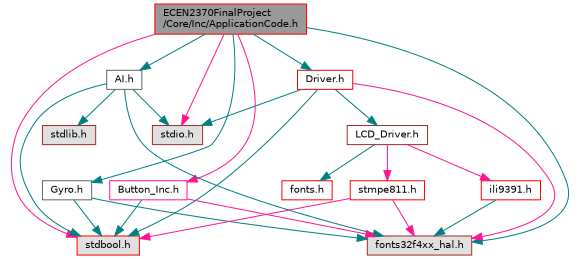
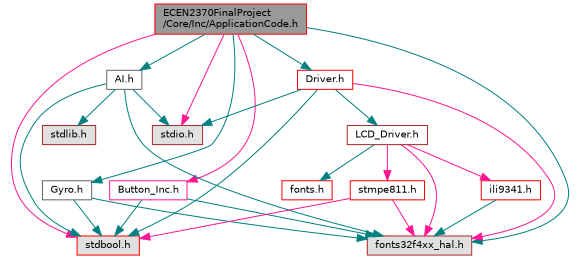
edge "LCD_Driver.h" -> "fonts32f4xx_hal.h": added
node "ili9391.h": label "ili9391.h" -> "ili9341.h"
edge "Button_Inc.h" -> "fonts32f4xx_hal.h": color deeppink -> teal
